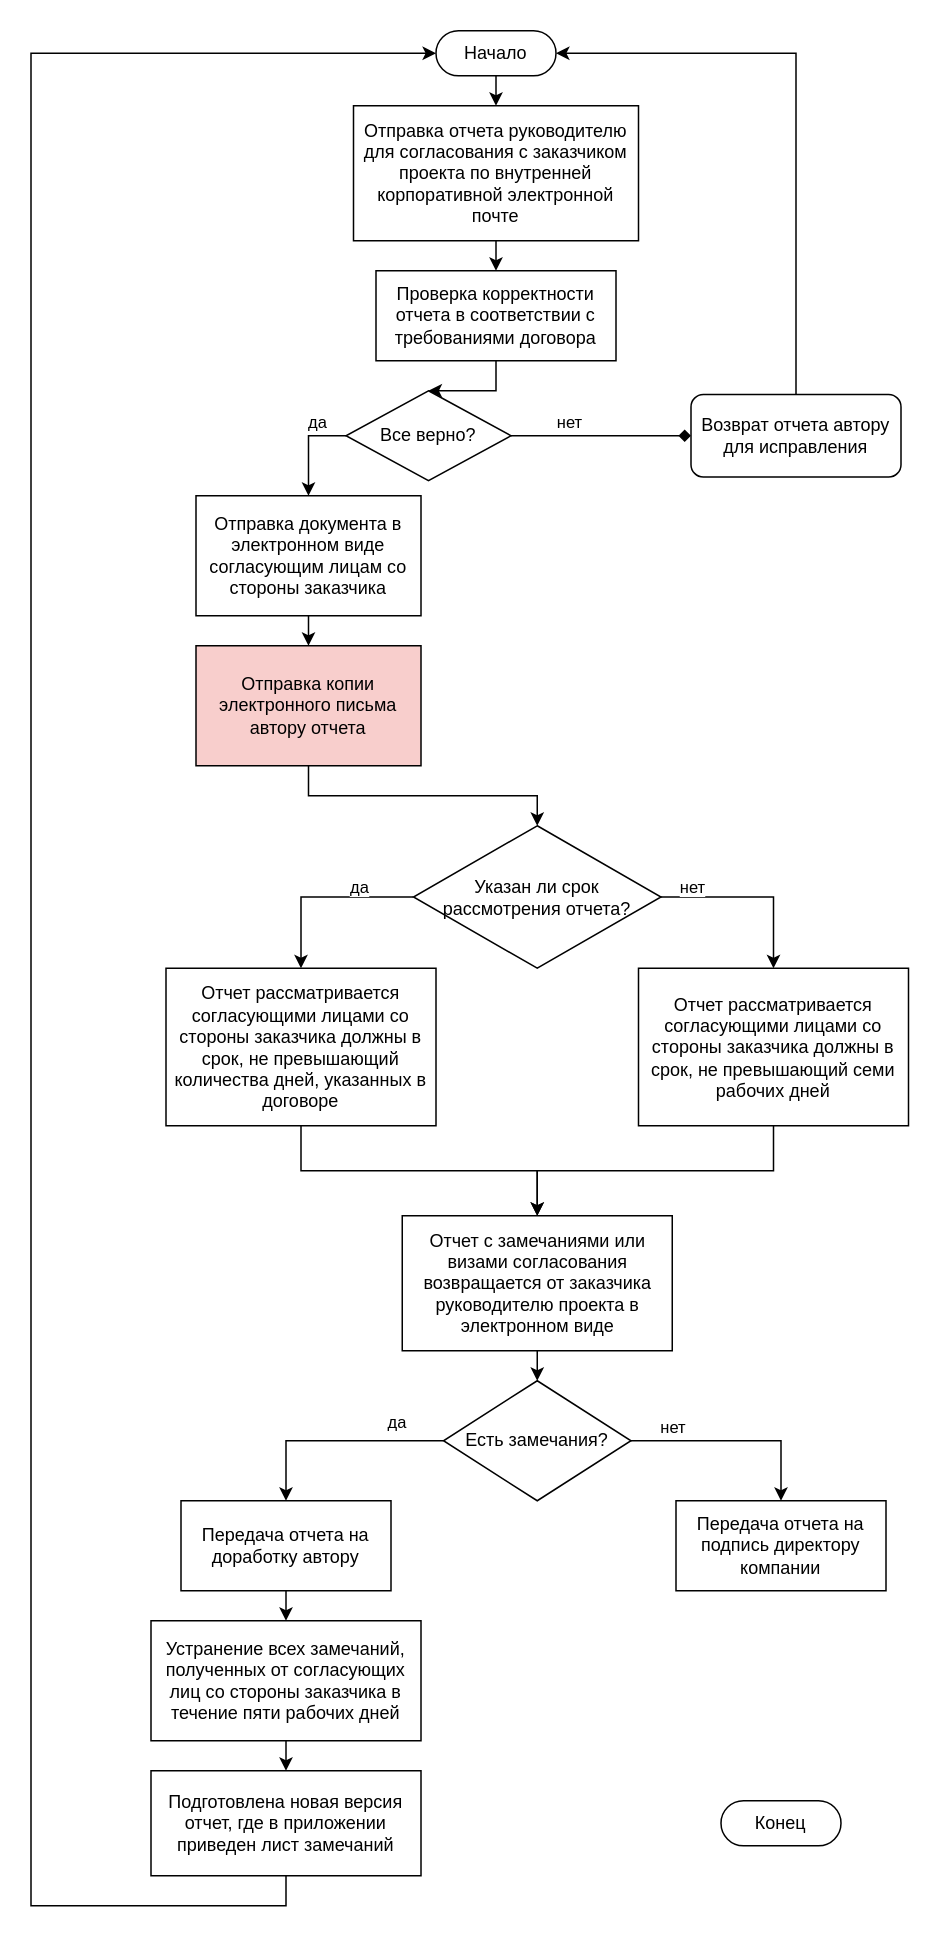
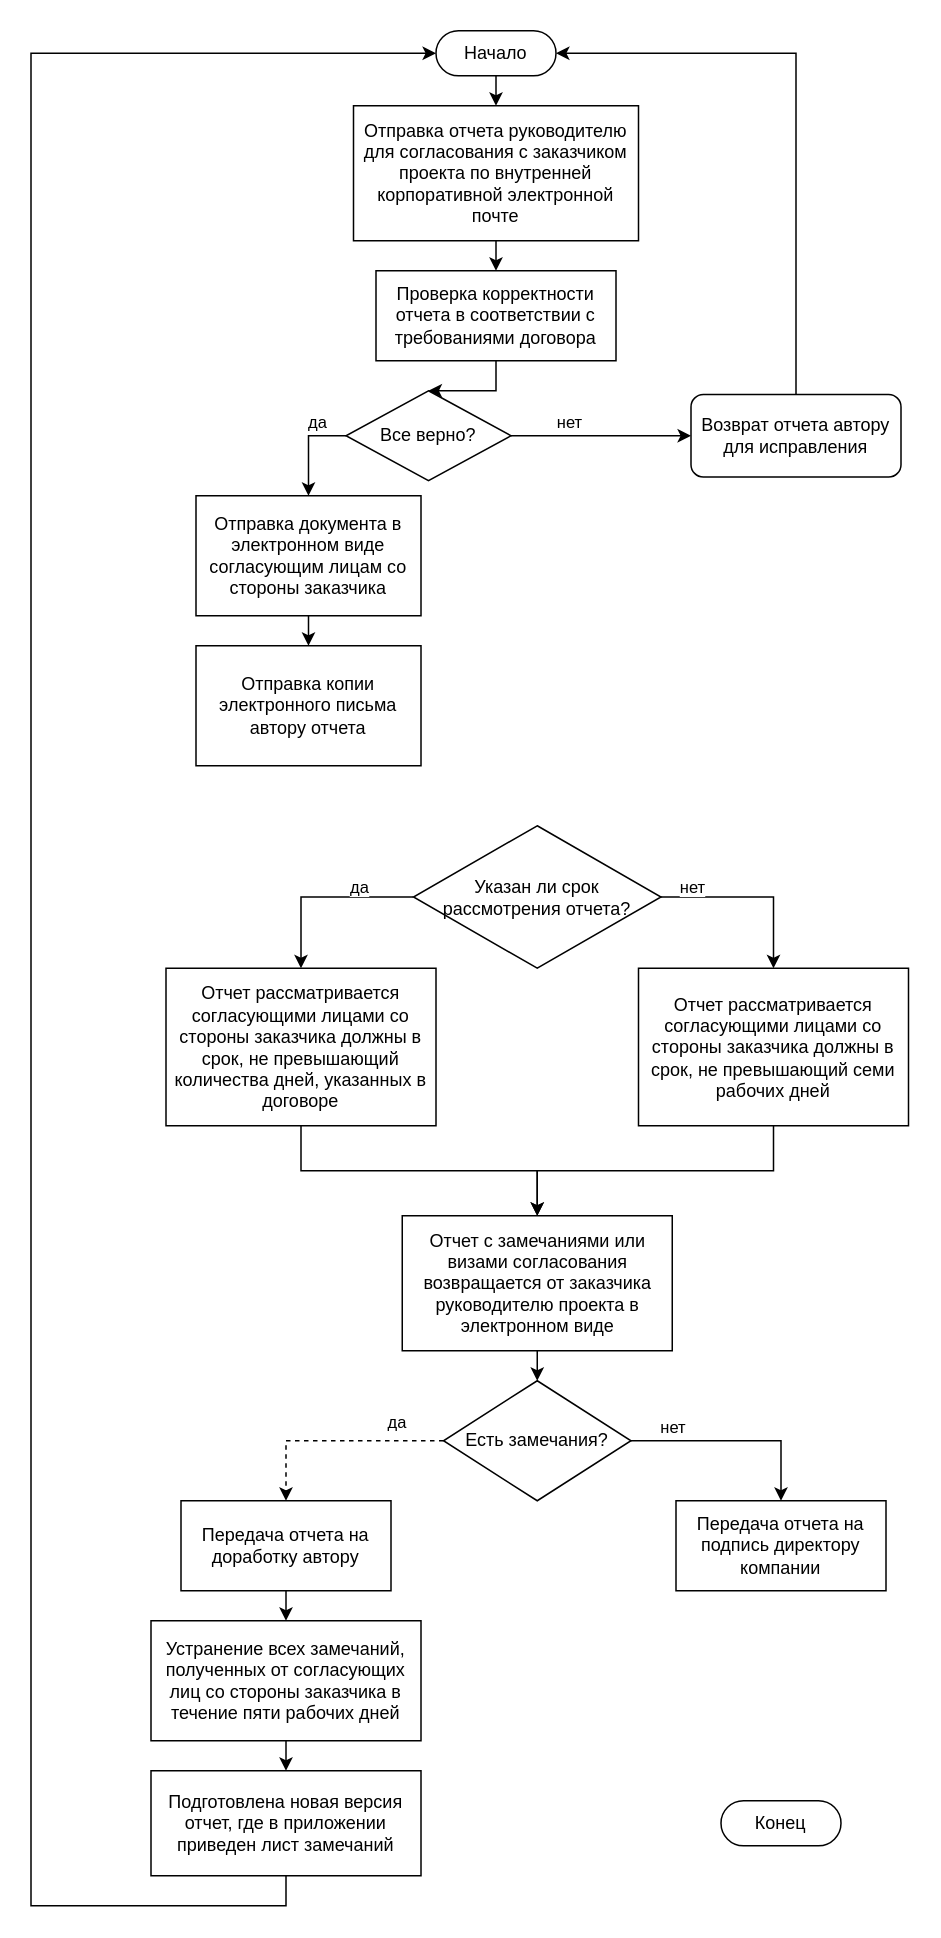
edge "Все верно?" -> "Возврат отчета автору для исправления": arrowhead diamond -> classic
node "Отправка копии электронного письма автору отчета": fillcolor #f8cecc -> #ffffff
edge "Отправка копии электронного письма автору отчета" -> "Указан ли срок рассмотрения отчета?": removed
edge "Есть замечания?" -> "Передача отчета на доработку автору": style solid -> dashed
